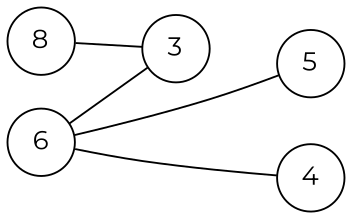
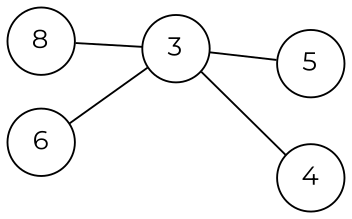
edge "5" -- "6": now "5" -- "3"
edge "6" -- "4": now "3" -- "4"
